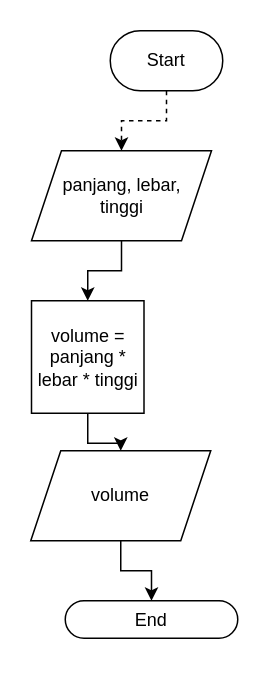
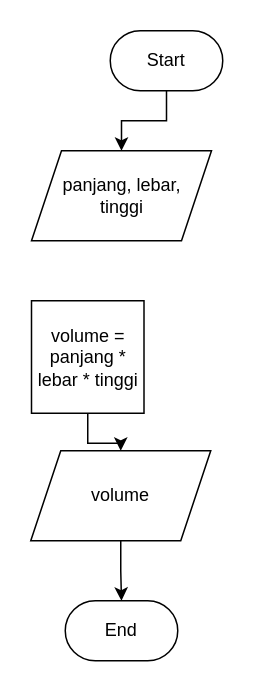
edge "Start" -> "panjang, lebar, tinggi": style dashed -> solid
edge "panjang, lebar, tinggi" -> "volume = panjang * lebar * tinggi": removed
node "End": size 173x38 -> 113x60
